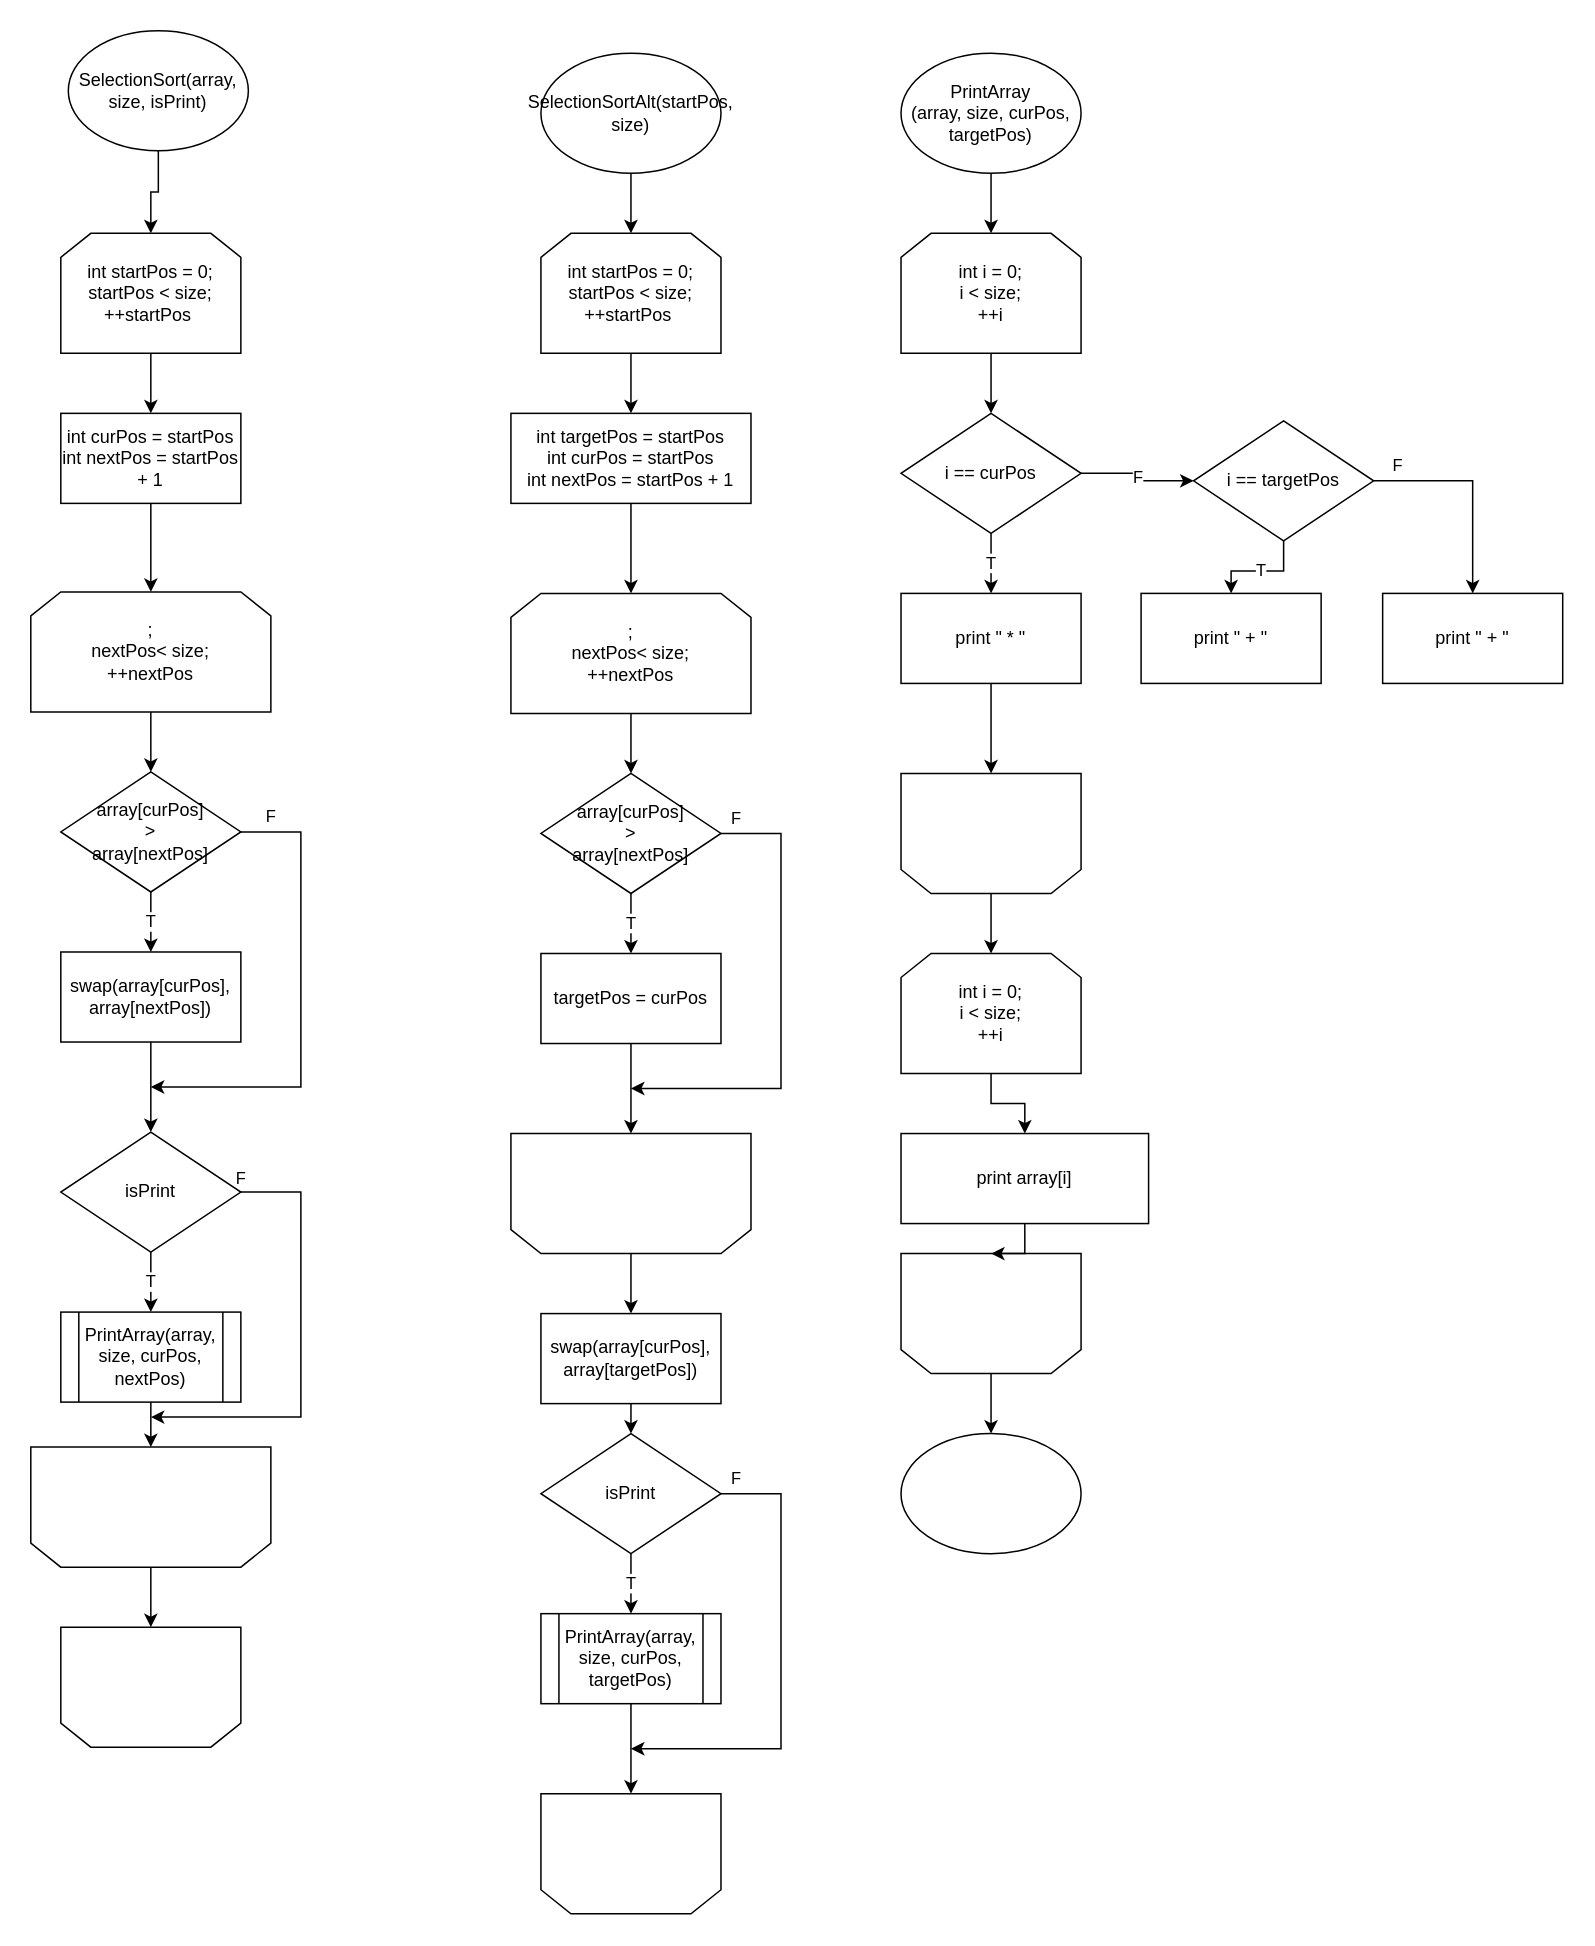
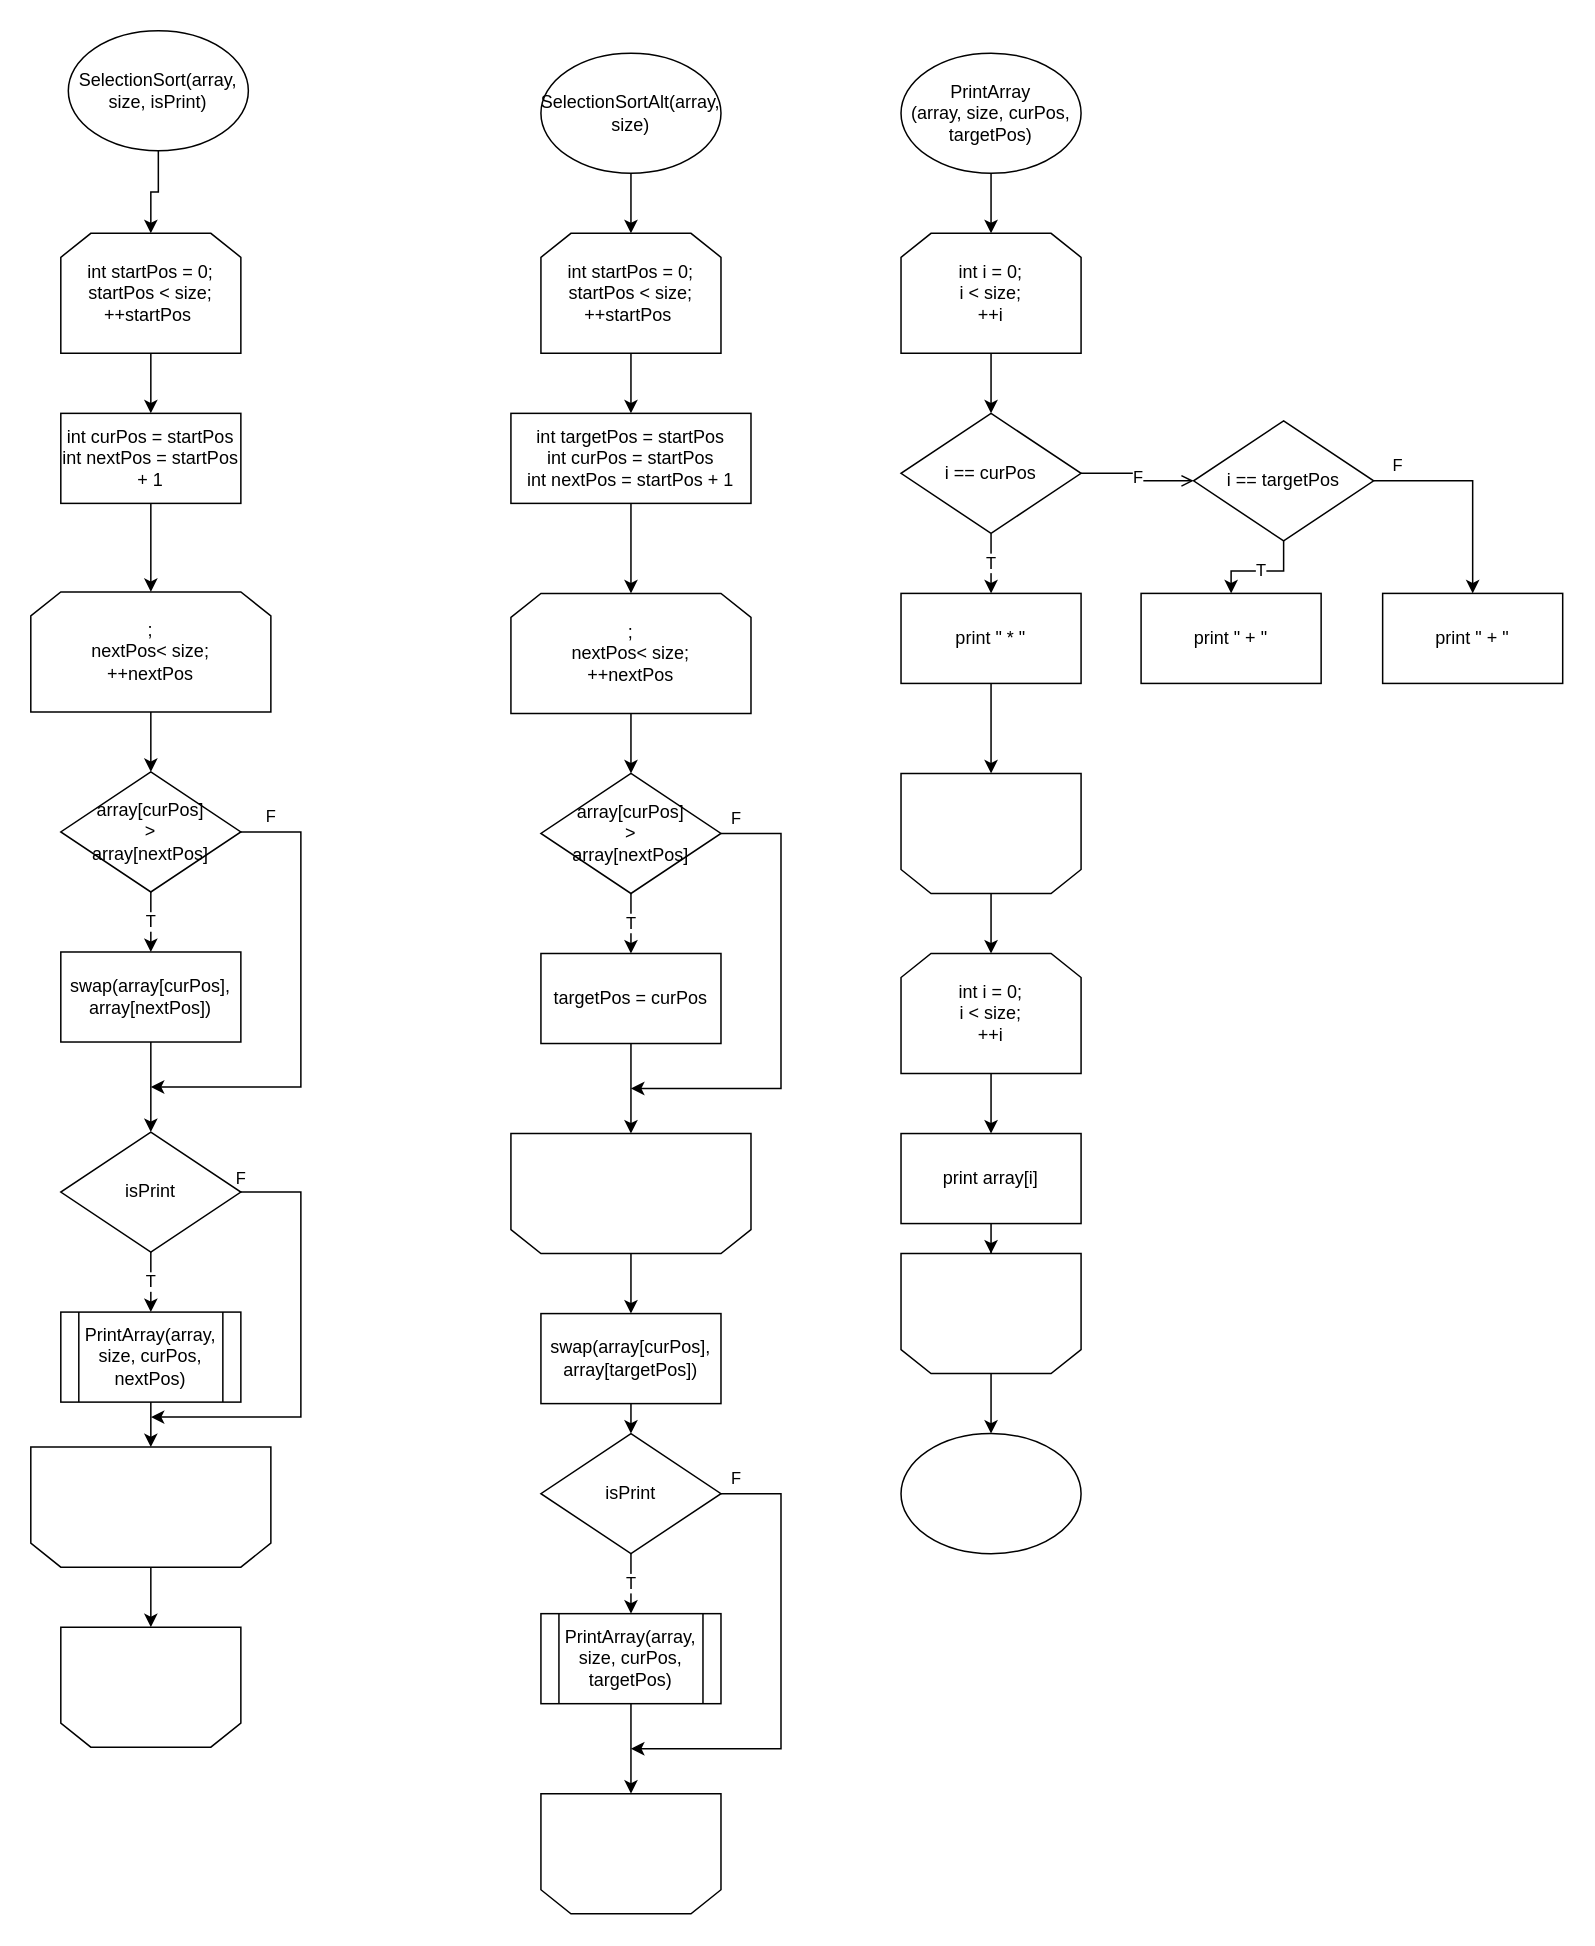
node "SelectionSortAlt(startPos, size)": label "SelectionSortAlt(startPos, size)" -> "SelectionSortAlt(array, size)"
edge "i == curPos" -> "i == targetPos": arrowhead classic -> open
node "print array[i]": size 248x90 -> 180x90
